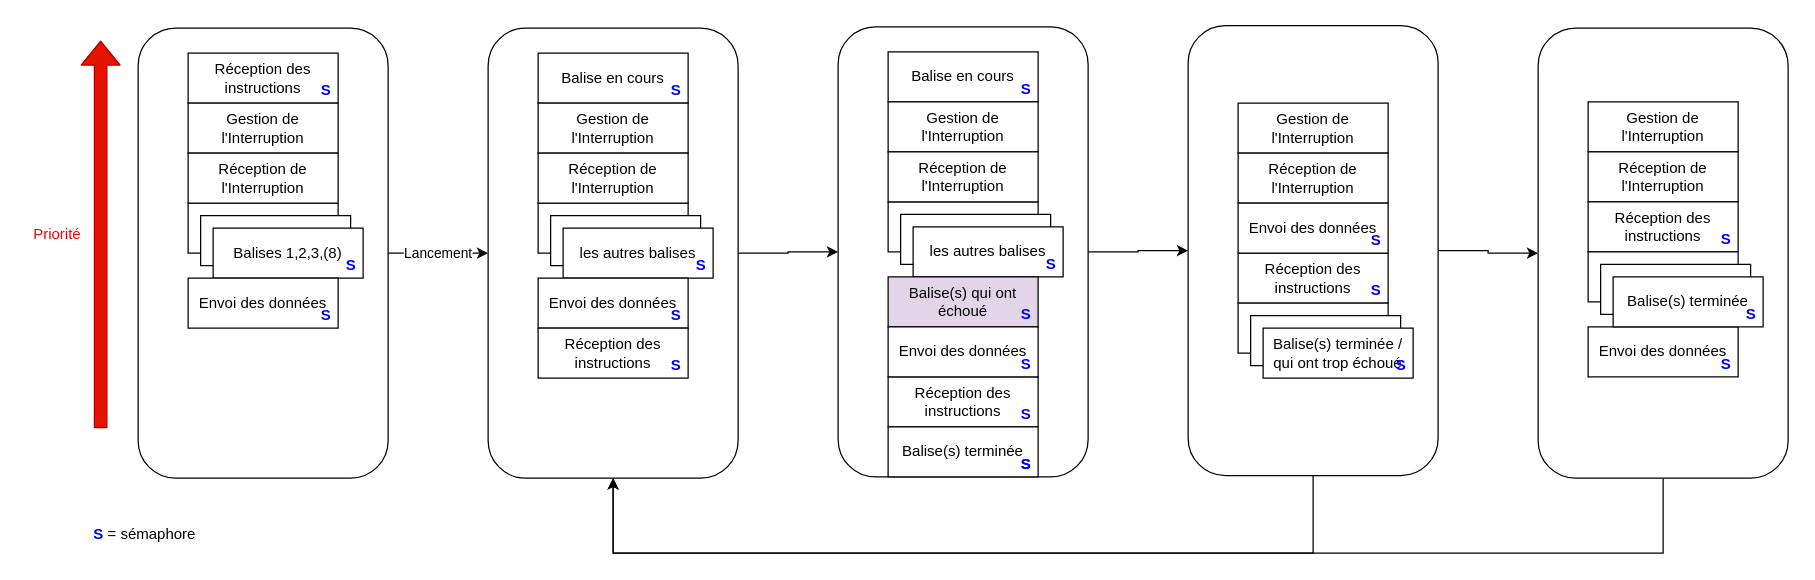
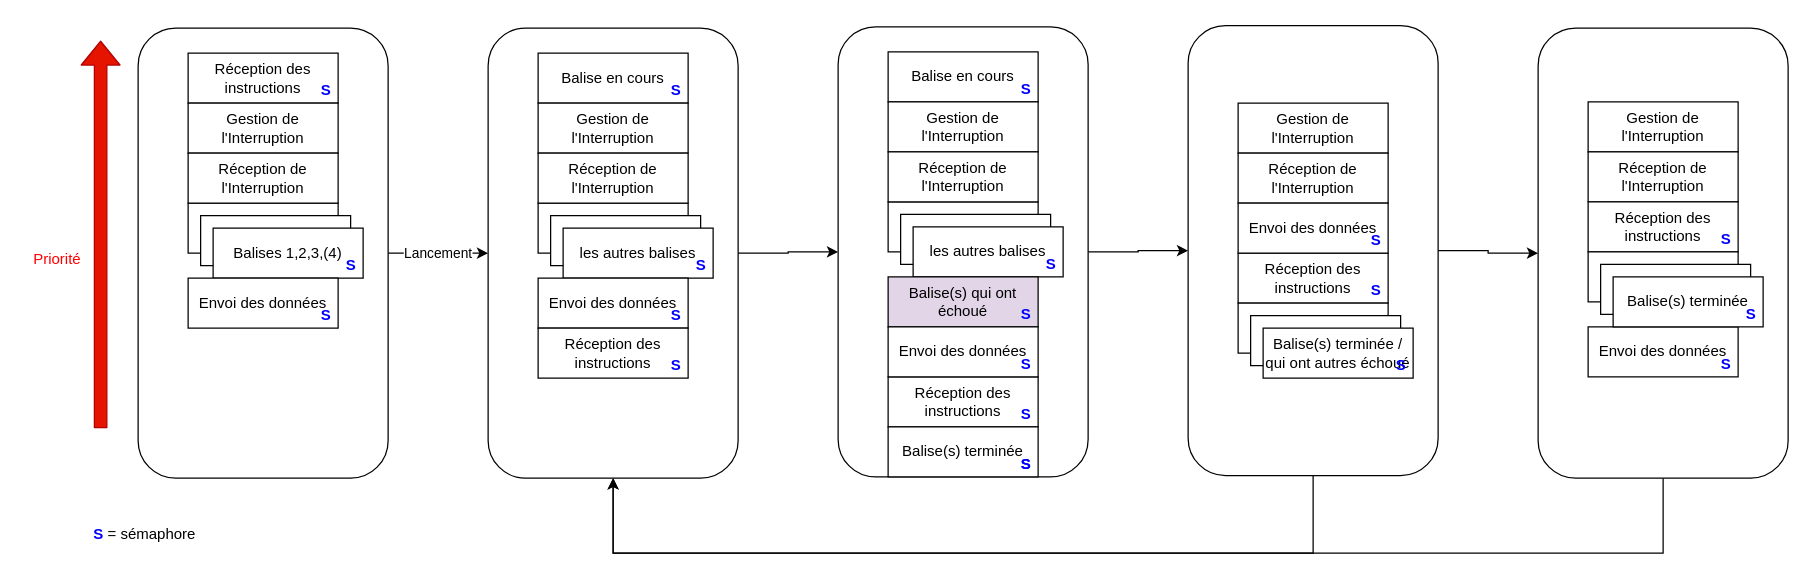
node "Priorité": moved (57, 234) -> (57, 259)
node "Balises 1,2,3,(8)": label "Balises 1,2,3,(8)" -> "Balises 1,2,3,(4)"
node "Balise(s) terminée / qui ont trop échoué": label "Balise(s) terminée / qui ont trop échoué" -> "Balise(s) terminée / qui ont autres échoué"
